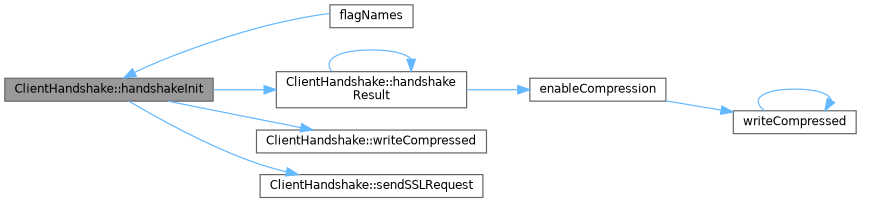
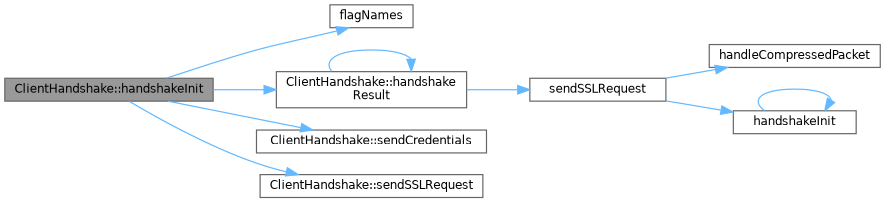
edge "flagNames" -> "ClientHandshake::handshakeInit": reversed
node "handleCompressedPacket": added
node "enableCompression": label "enableCompression" -> "sendSSLRequest"
node "writeCompressed": label "writeCompressed" -> "handshakeInit"
node "ClientHandshake::writeCompressed": label "ClientHandshake::writeCompressed" -> "ClientHandshake::sendCredentials"
